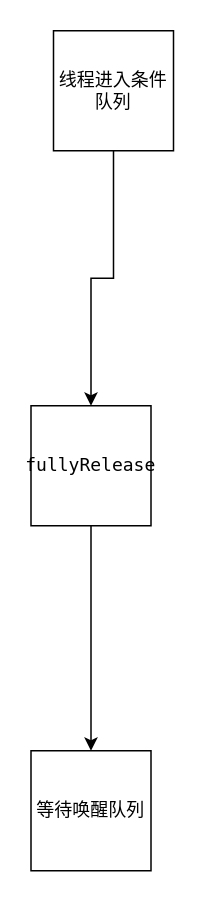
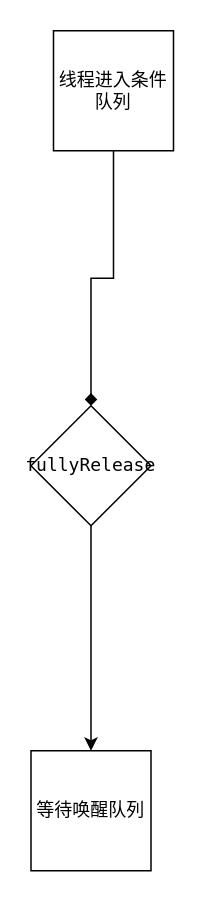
edge "线程进入条件队列" -> "fullyRelease": arrowhead classic -> diamond
node "fullyRelease": shape rectangle -> diamond
